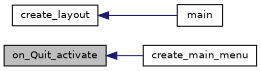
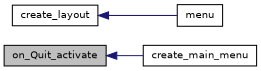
node "main": label "main" -> "menu"
